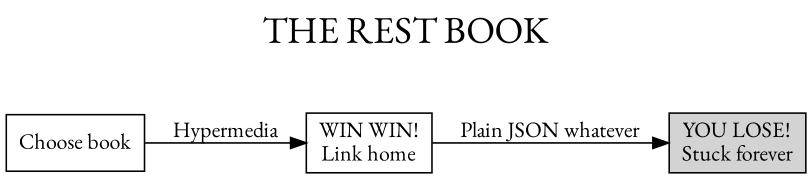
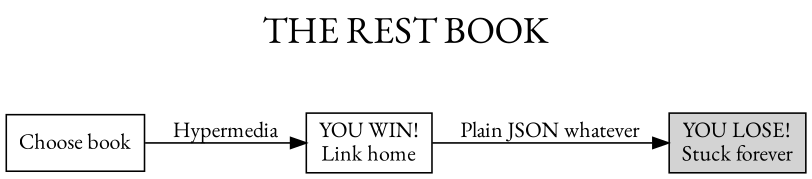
node "WIN WIN! Link home": label "WIN WIN! Link home" -> "YOU WIN! Link home"
